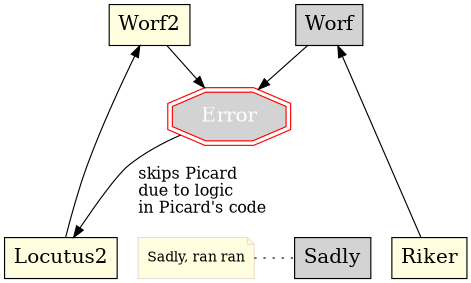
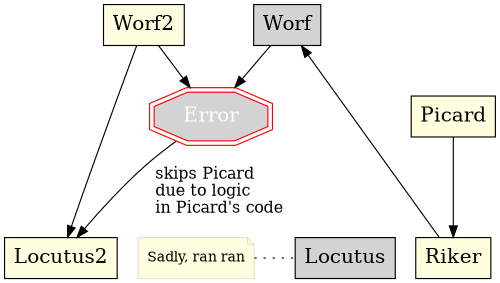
node "Picard": added
edge "Locutus2" -> "Worf2": reversed
node "Sadly": label "Sadly" -> "Locutus"
